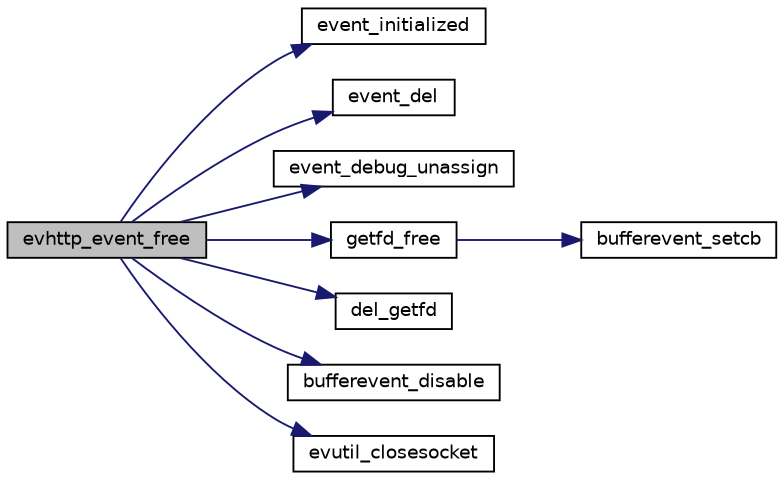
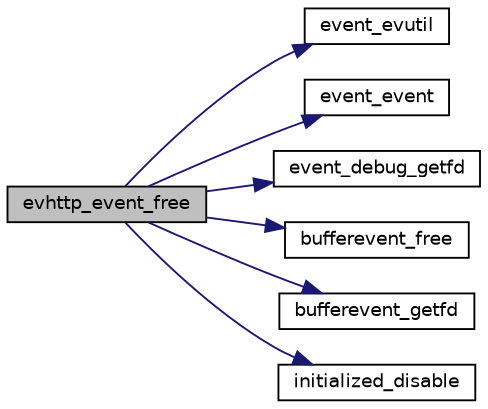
node "event_initialized": label "event_initialized" -> "event_evutil"
node "event_del": label "event_del" -> "event_event"
node "event_debug_unassign": label "event_debug_unassign" -> "event_debug_getfd"
node "getfd_free": label "getfd_free" -> "bufferevent_free"
node "bufferevent_setcb": removed
node "del_getfd": label "del_getfd" -> "bufferevent_getfd"
node "bufferevent_disable": label "bufferevent_disable" -> "initialized_disable"
node "evutil_closesocket": removed
